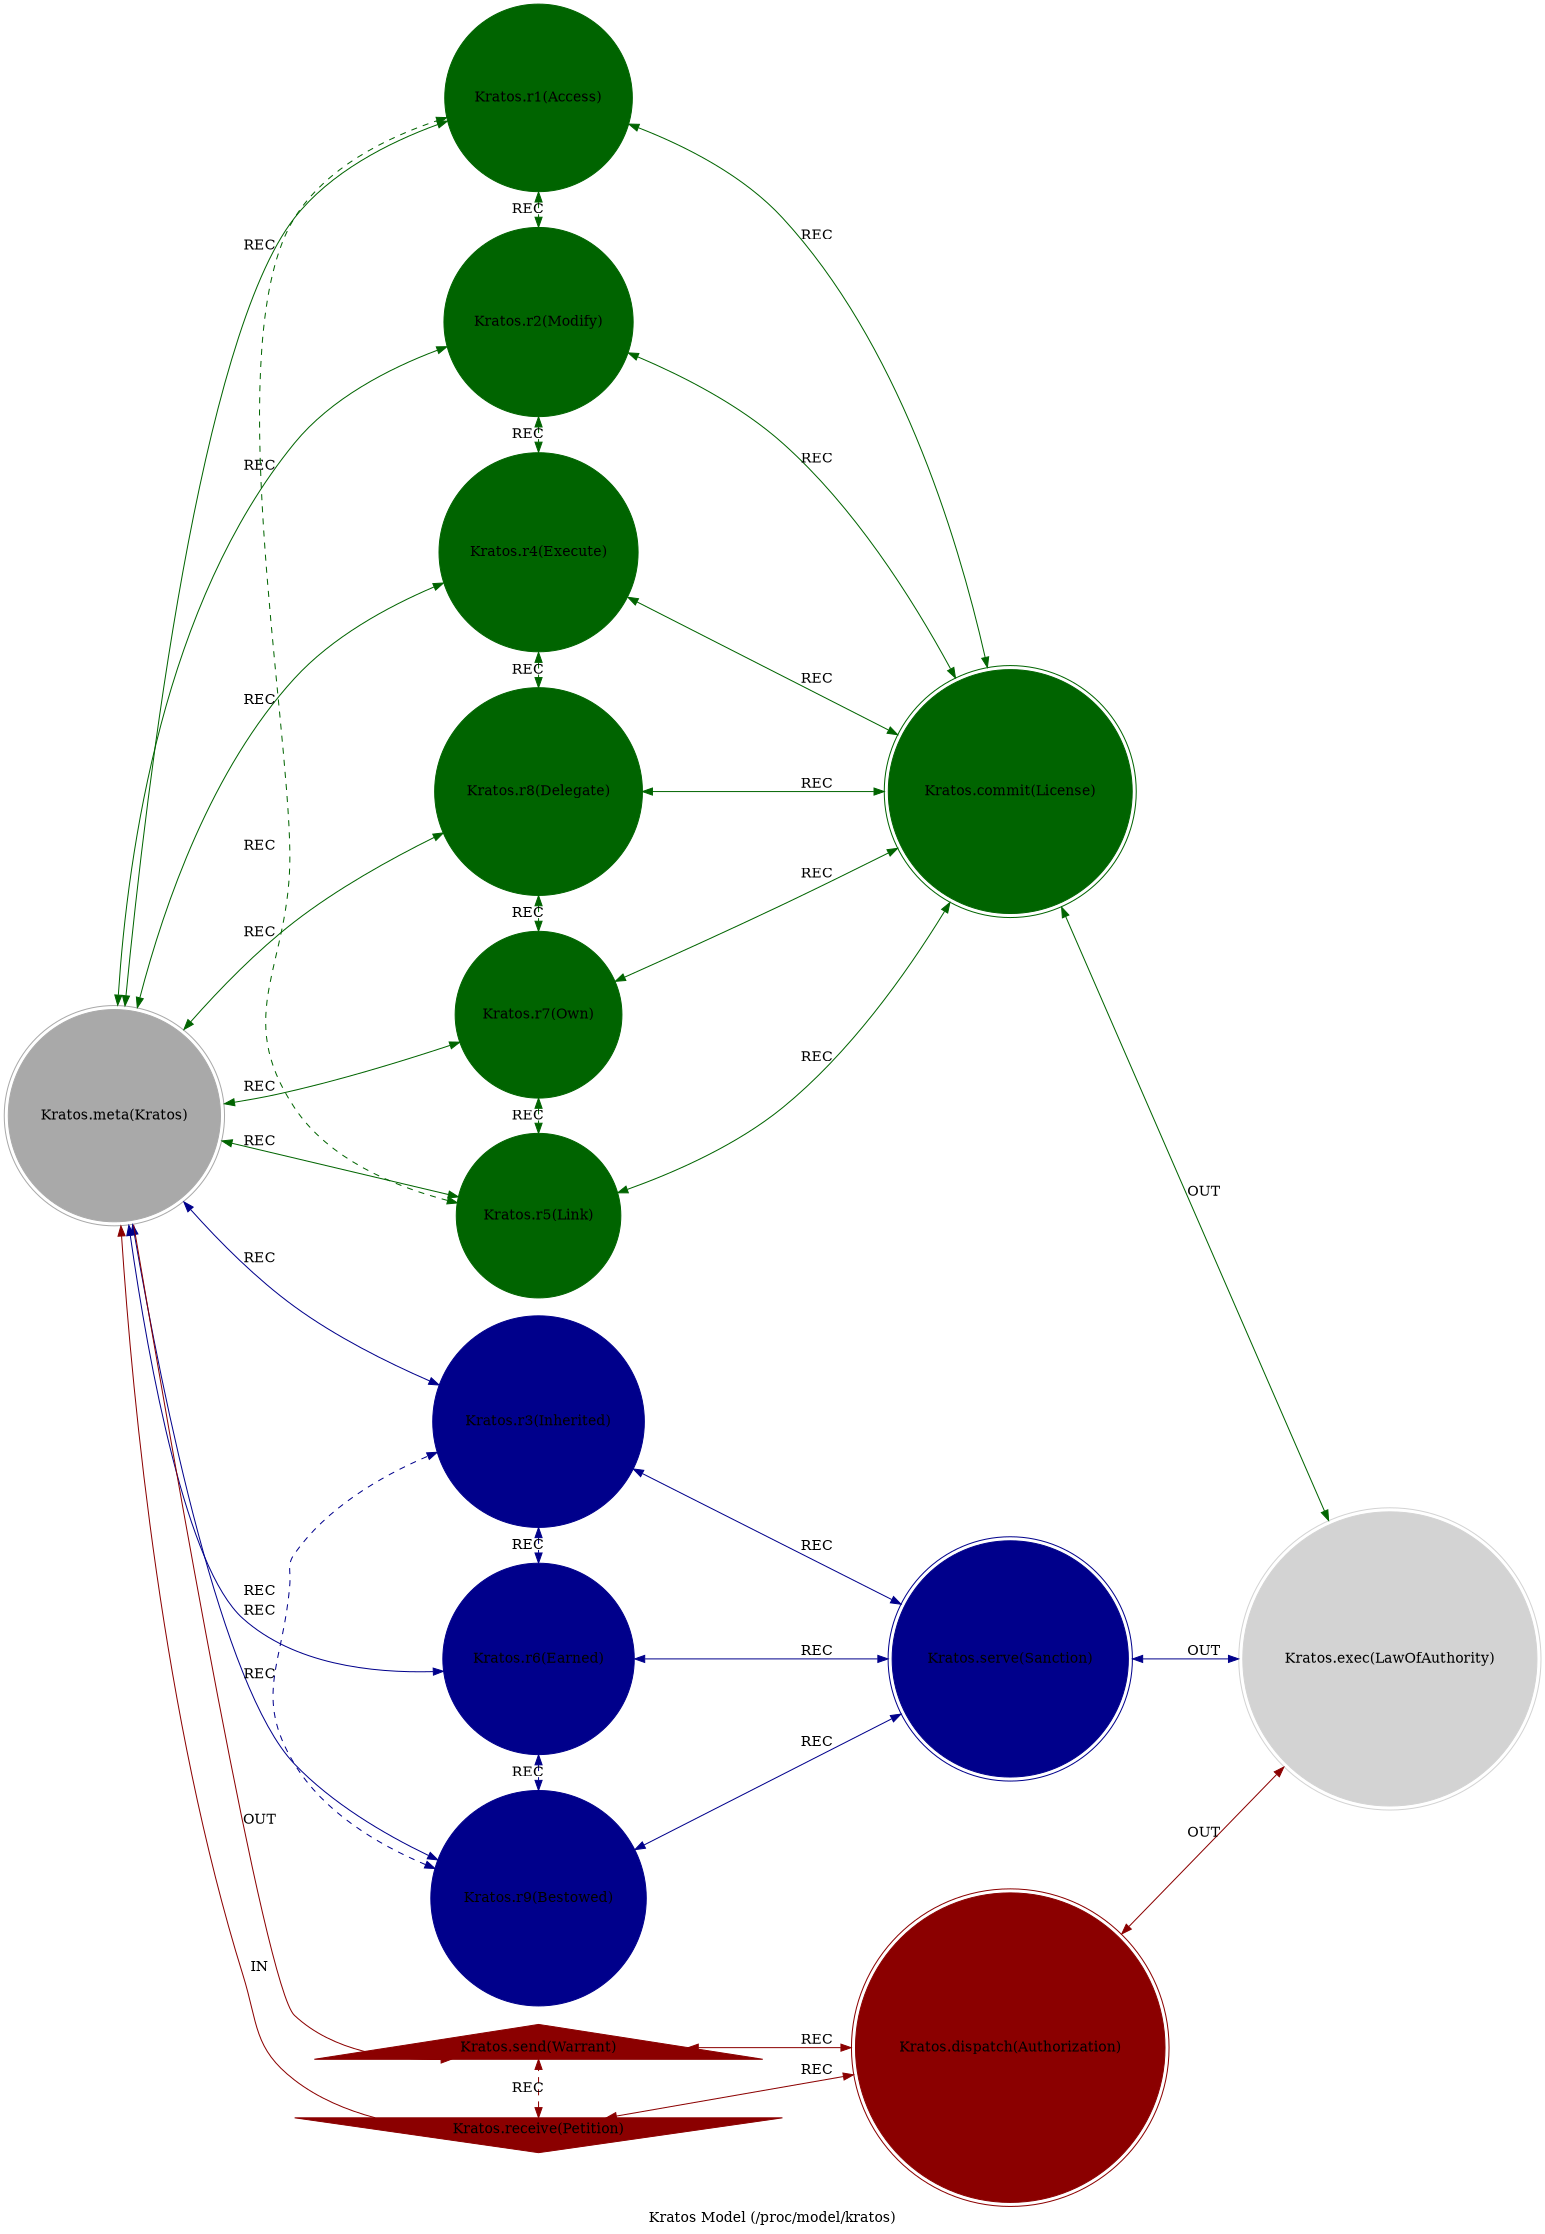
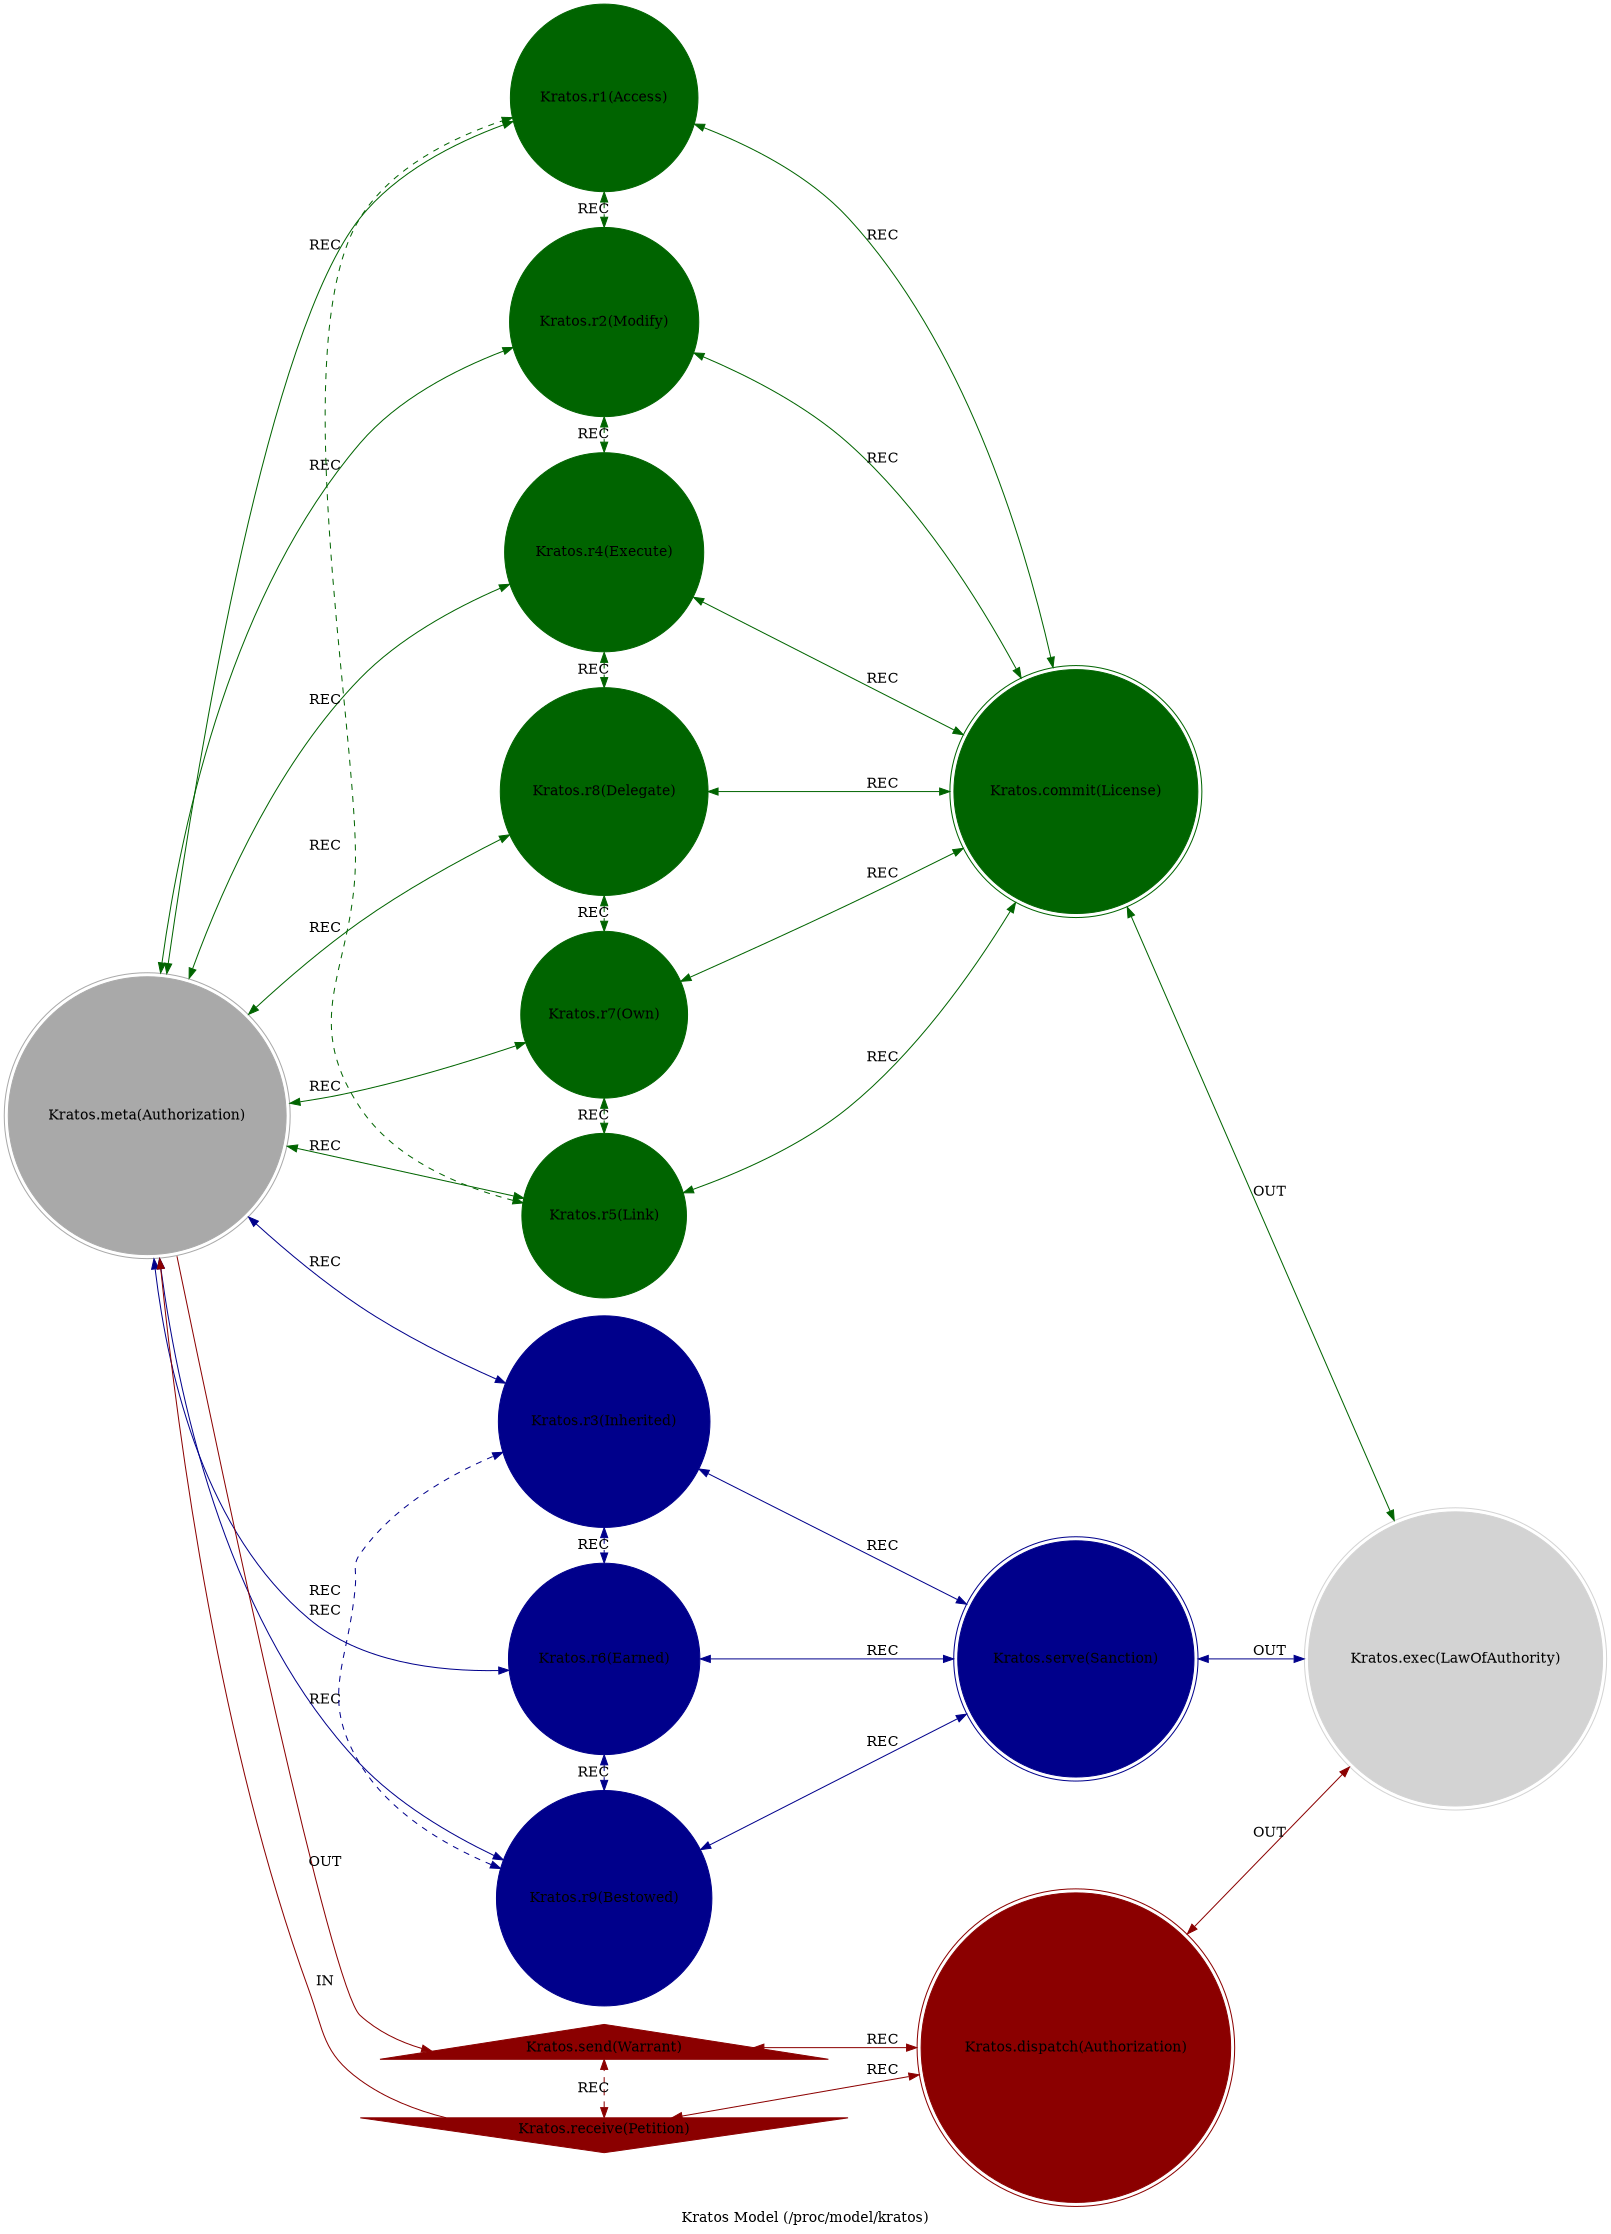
node "Kratos.meta(Kratos)": label "Kratos.meta(Kratos)" -> "Kratos.meta(Authorization)"
